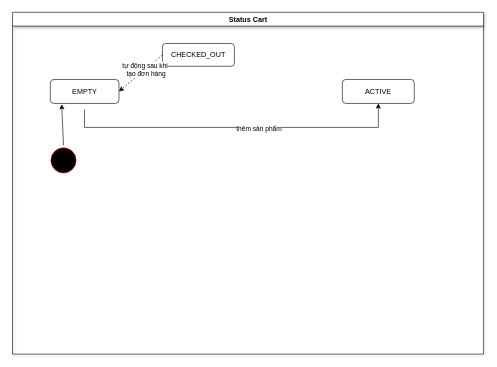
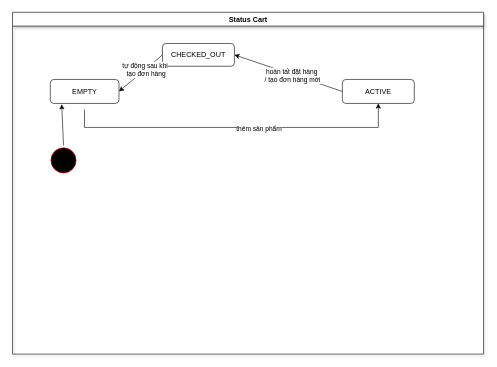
edge "CHECKED_OUT" -> "EMPTY": style dashed -> solid
edge "ACTIVE" -> "CHECKED_OUT": added, label "hoàn tất đặt hàng / tạo đơn hàng mới"
